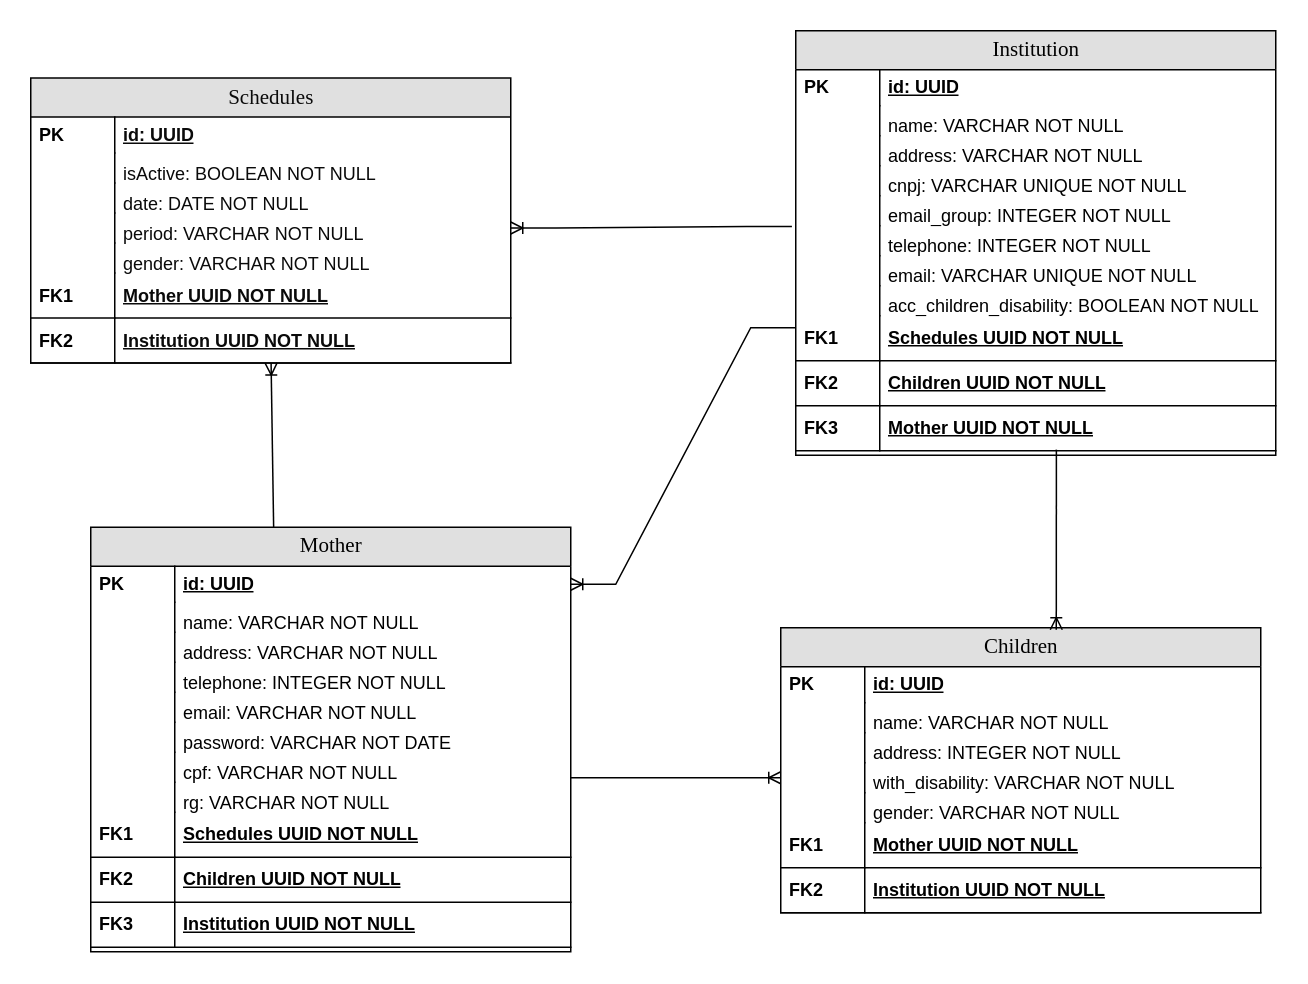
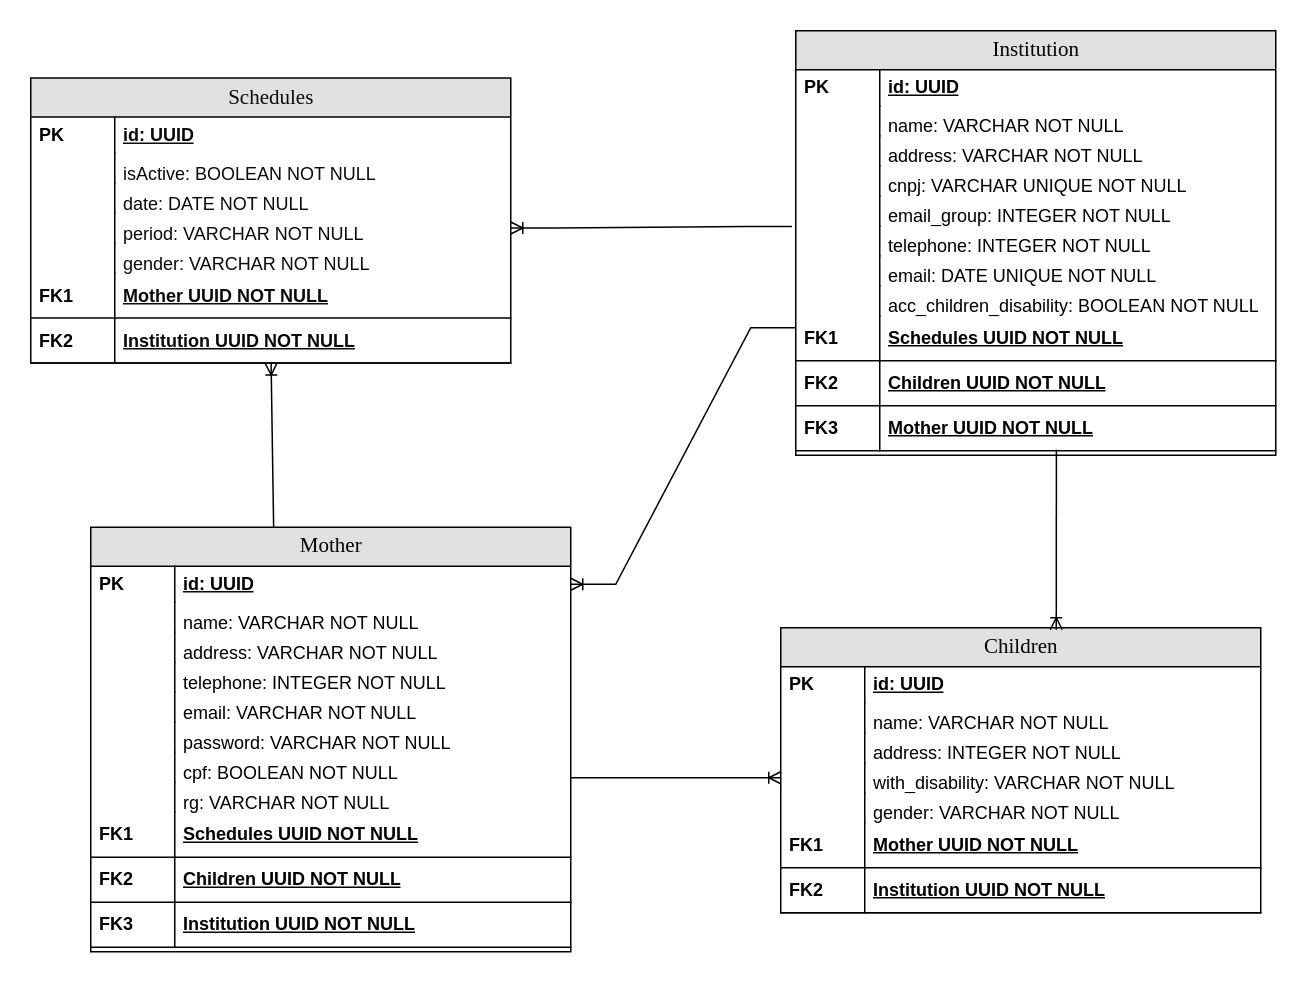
node "email: VARCHAR UNIQUE NOT NULL": label "email: VARCHAR UNIQUE NOT NULL" -> "email: DATE UNIQUE NOT NULL"
node "password: VARCHAR NOT DATE": label "password: VARCHAR NOT DATE" -> "password: VARCHAR NOT NULL"
node "cpf: VARCHAR NOT NULL": label "cpf: VARCHAR NOT NULL" -> "cpf: BOOLEAN NOT NULL"
